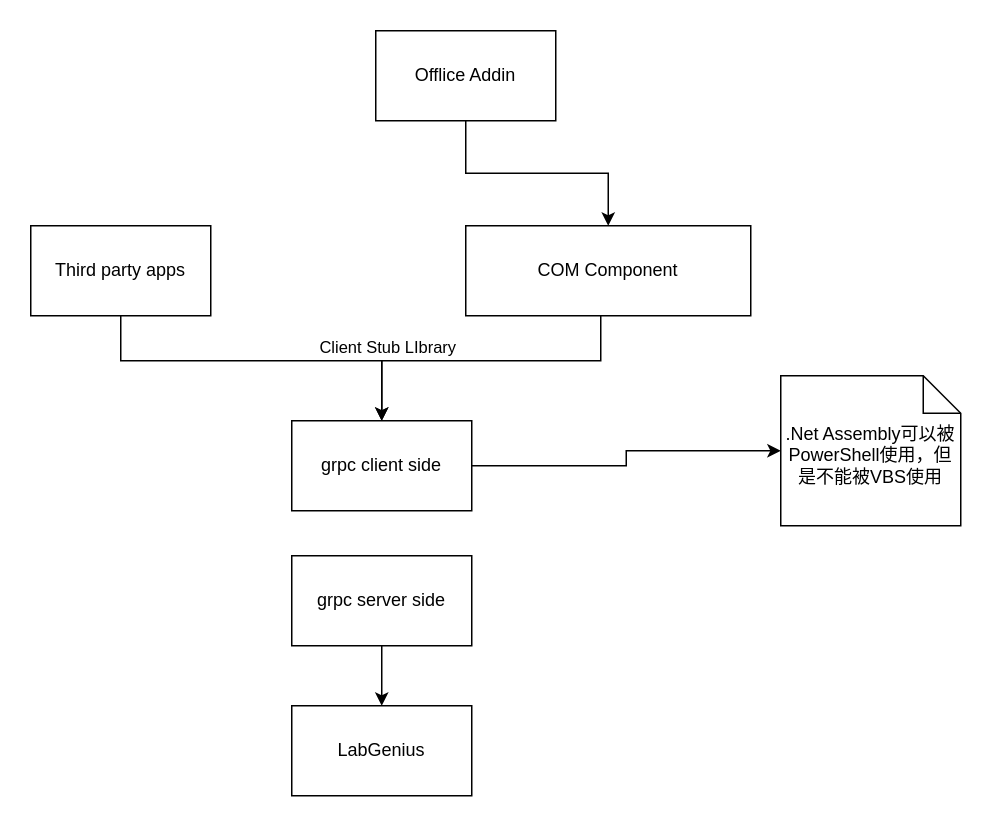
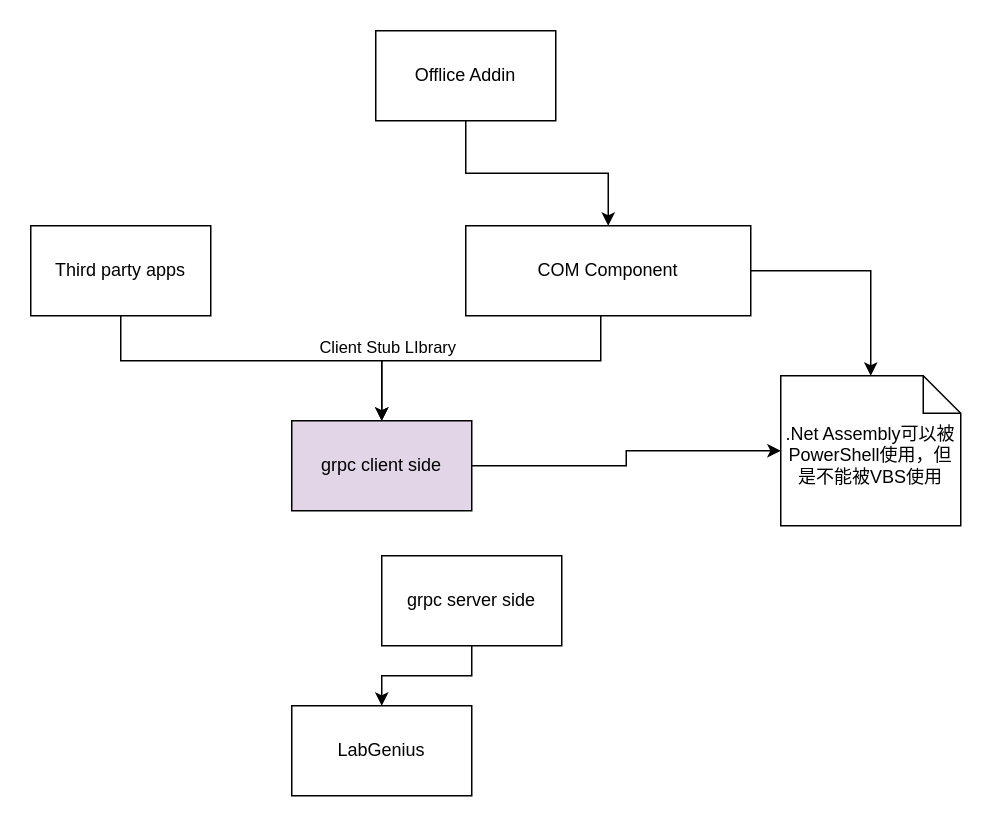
edge "COM Component" -> ".Net Assembly可以被PowerShell使用，但是不能被VBS使用": added
node "grpc client side": fillcolor #ffffff -> #e1d5e7
node "grpc server side": moved (382, 601) -> (472, 601)
